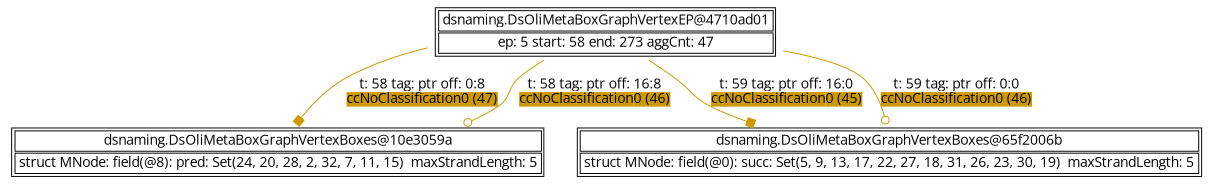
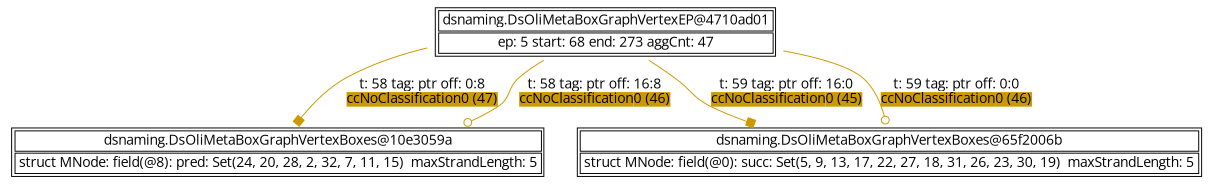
node "dsnaming.DsOliMetaBoxGraphVertexEP@4710ad01": text "ep: 5 start: 58 end: 273 aggCnt: 47" -> "ep: 5 start: 68 end: 273 aggCnt: 47"
